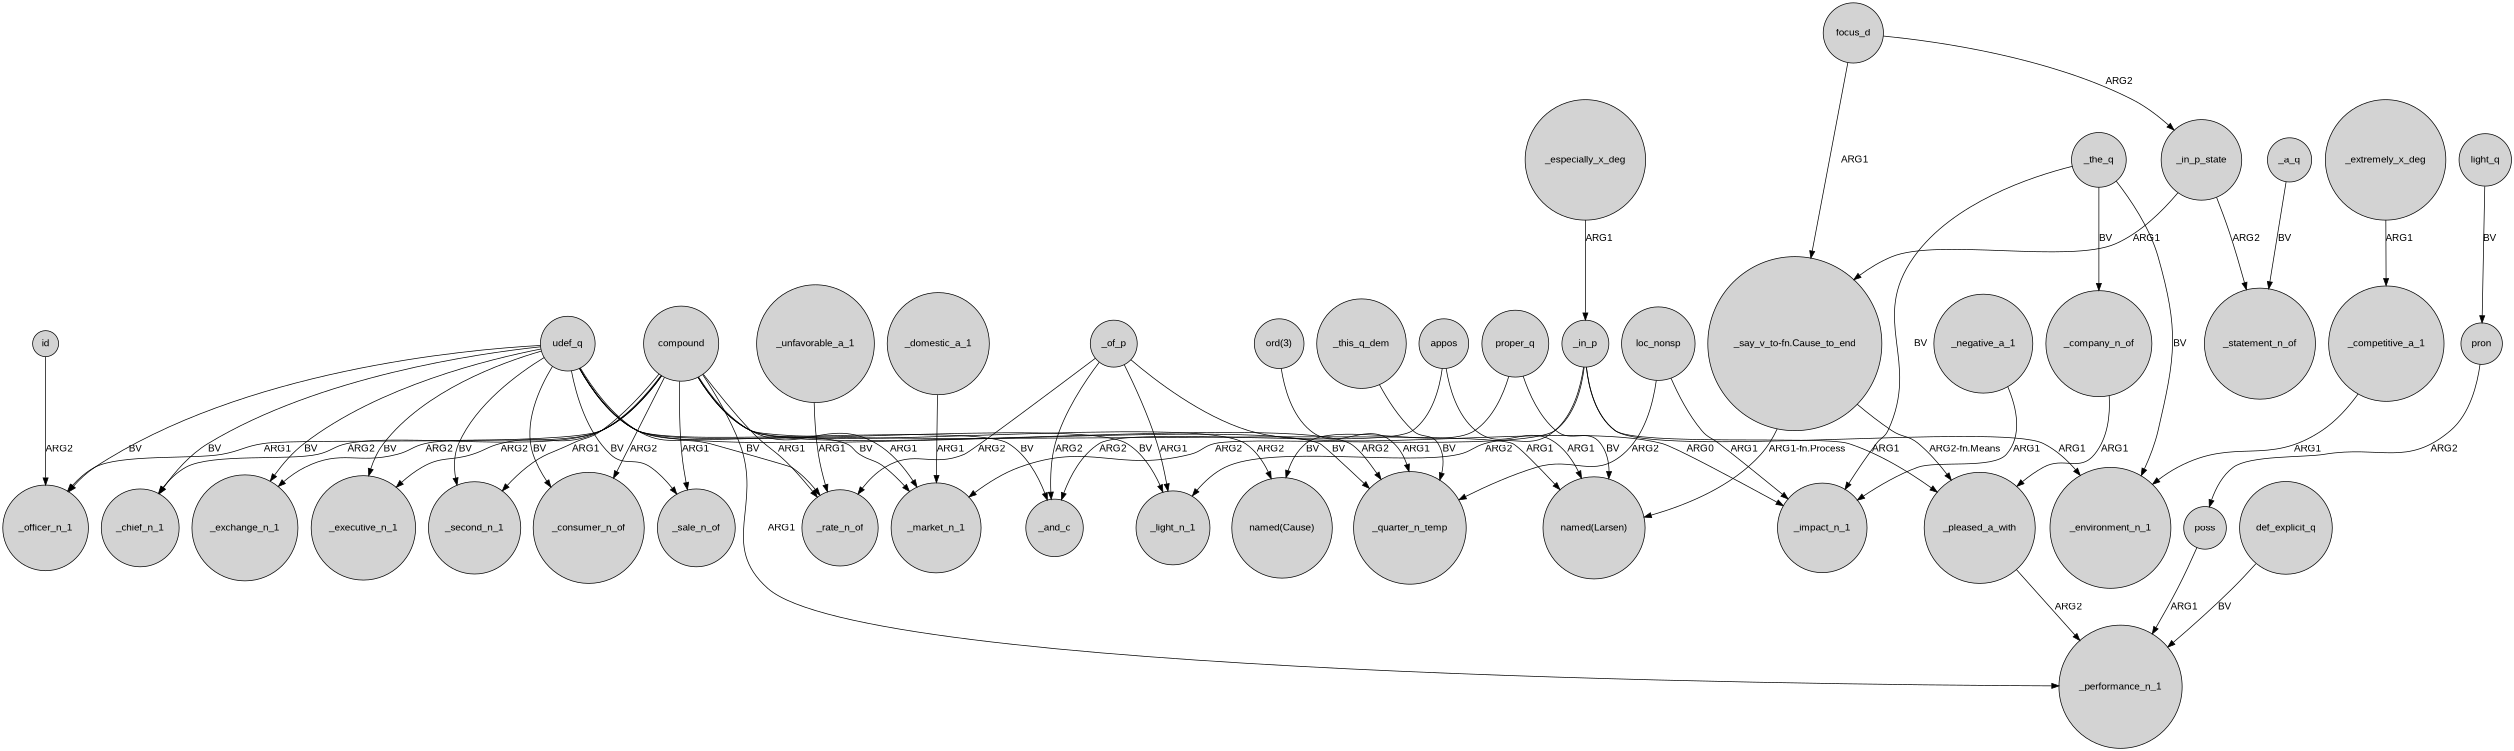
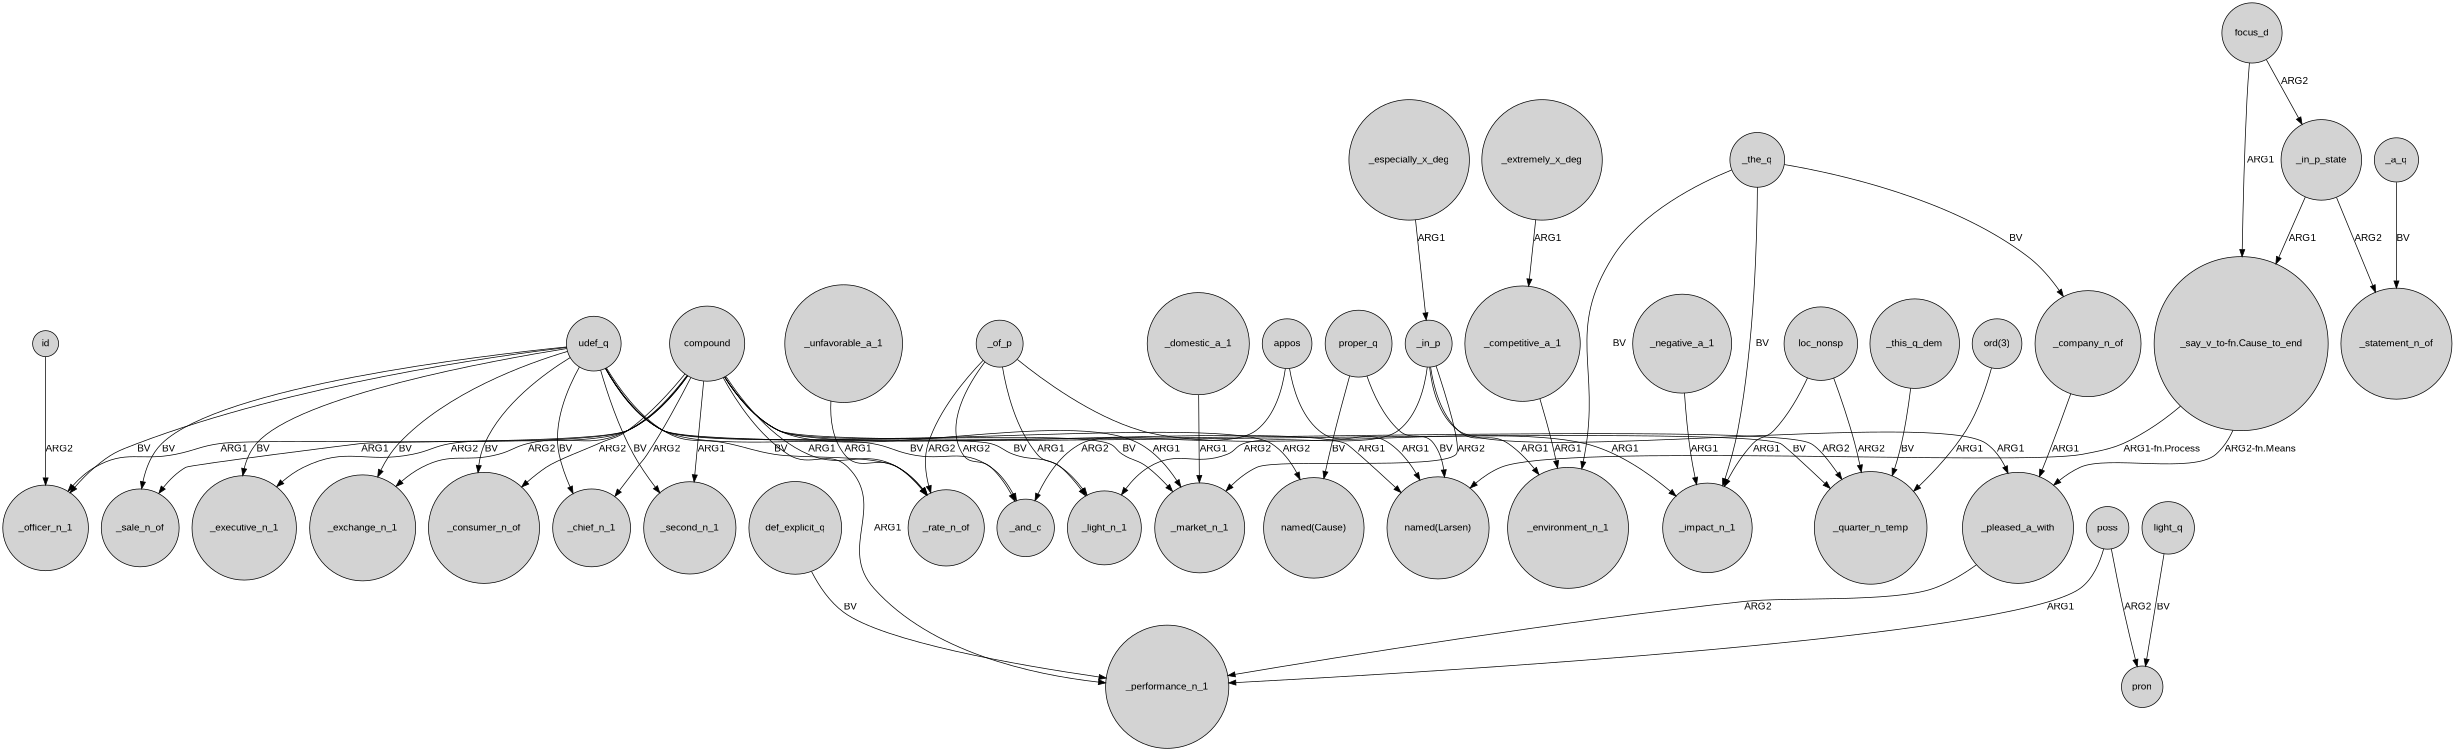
edge "_of_p" -> "_impact_n_1": label "ARG0" -> "ARG1"
edge "pron" -> "poss": reversed
